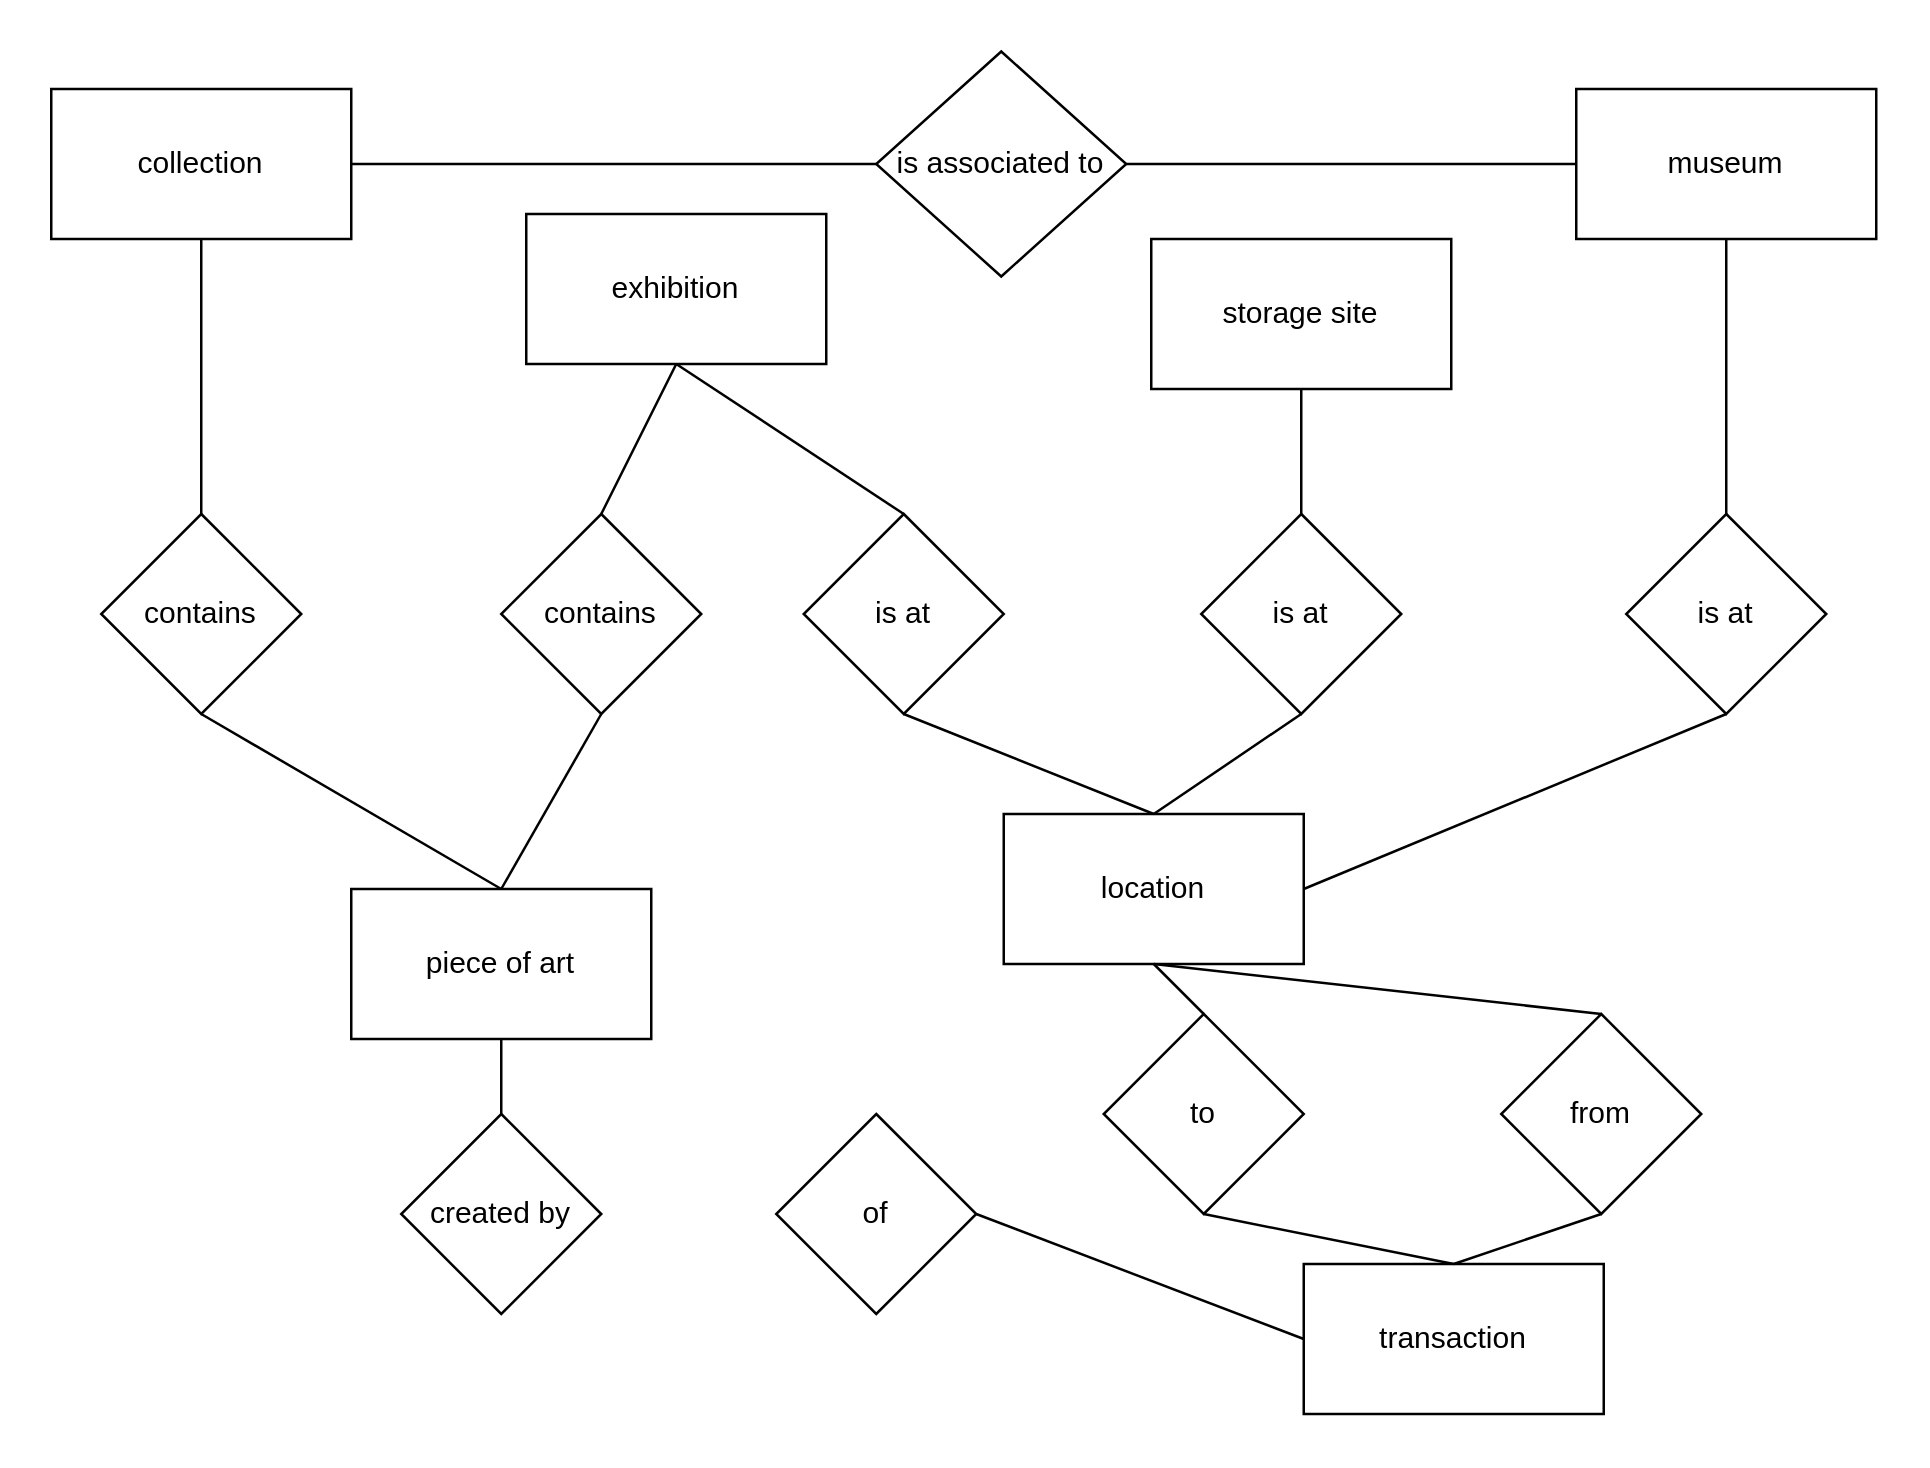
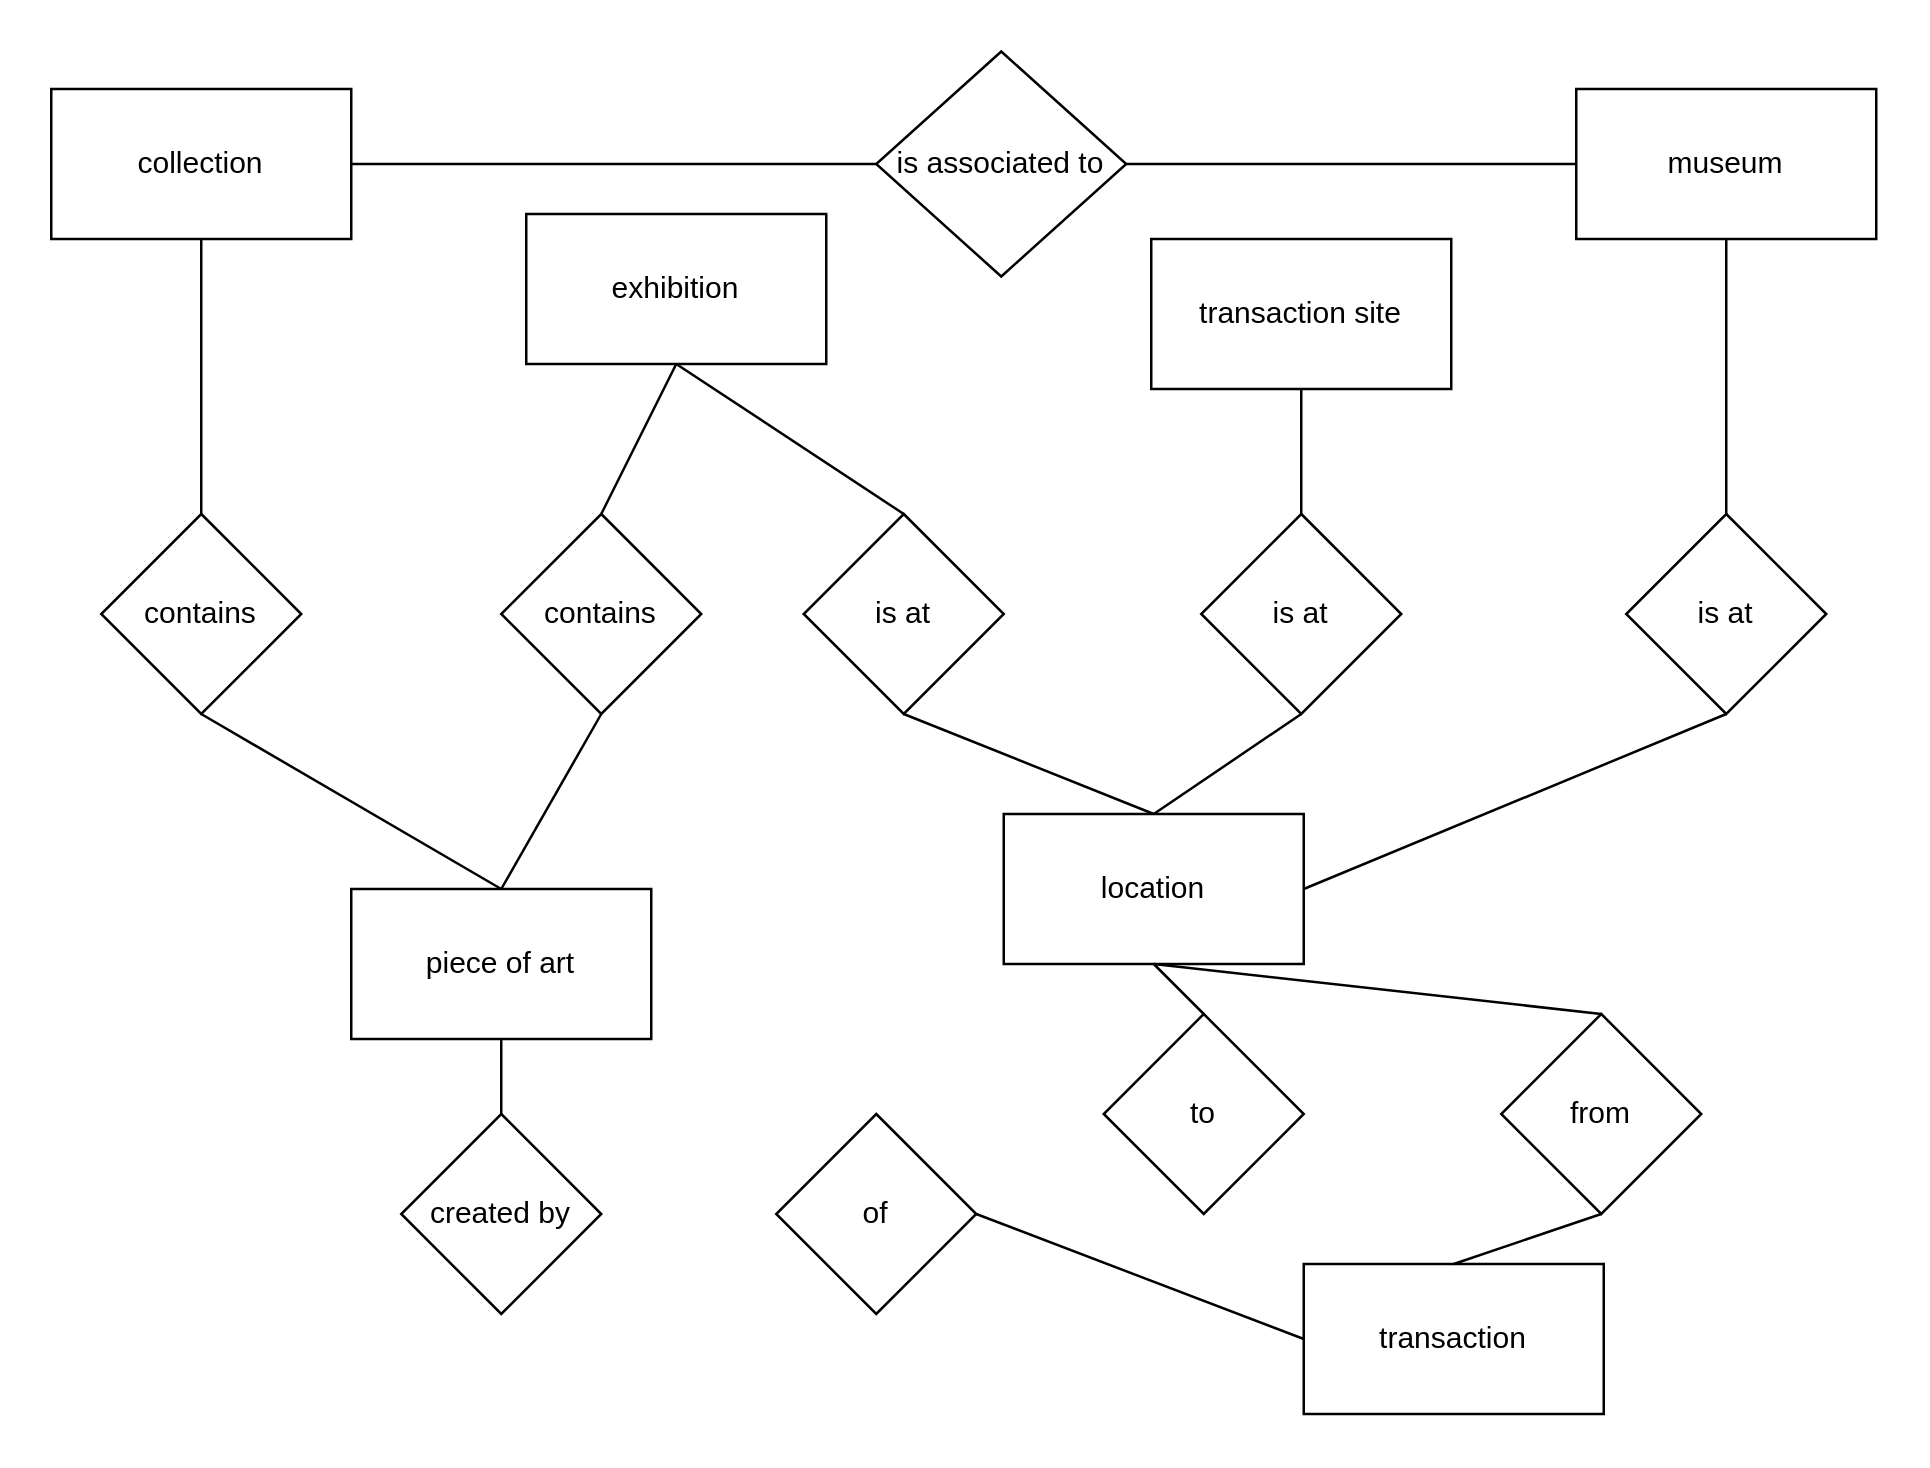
node "storage site": label "storage site" -> "transaction site"
edge "to" -- "transaction": removed
